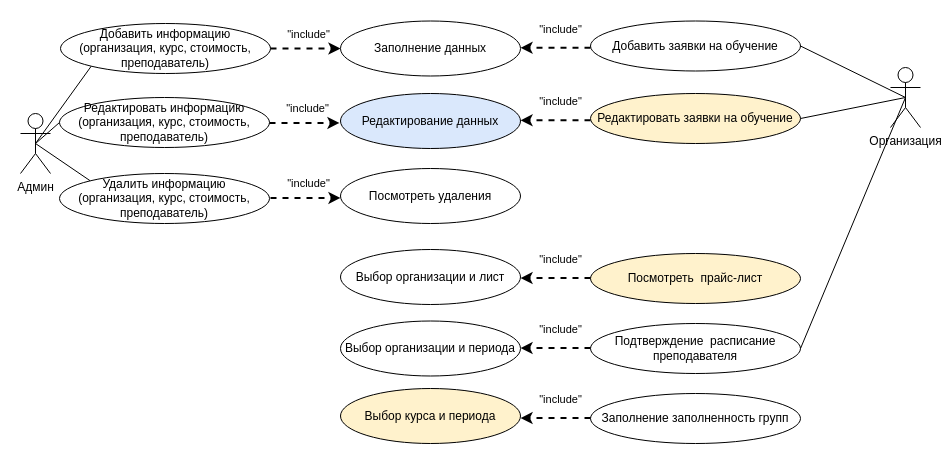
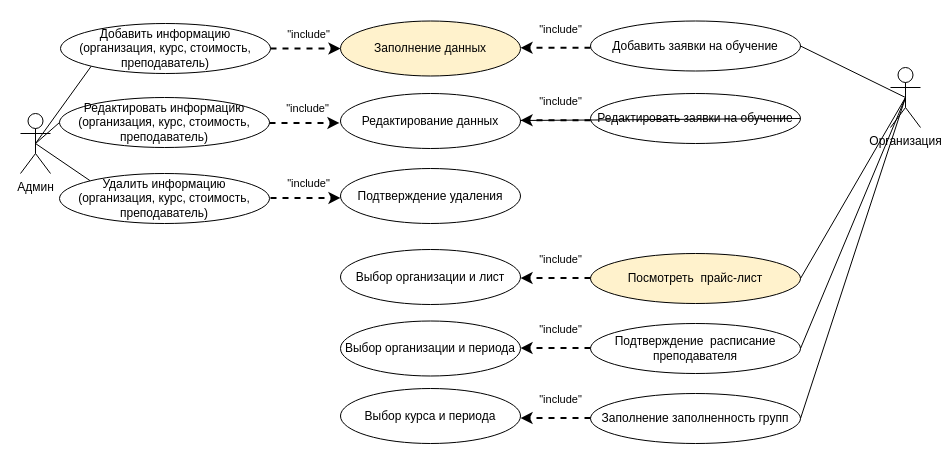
node "Заполнение данных": fillcolor #ffffff -> #fff2cc
edge "Организация" -- "Редактировать заявки на обучение": now "Редактирование данных" -- "Редактировать заявки на обучение"
node "Редактировать заявки на обучение": fillcolor #fff2cc -> #ffffff
node "Редактирование данных": fillcolor #dae8fc -> #ffffff
edge "Организация" -- "Посмотреть прайс-лист": added
node "Посмотреть удаления": label "Посмотреть удаления" -> "Подтверждение удаления"
edge "Организация" -- "Заполнение заполненность групп": added
node "Выбор курса и периода": fillcolor #fff2cc -> #ffffff
